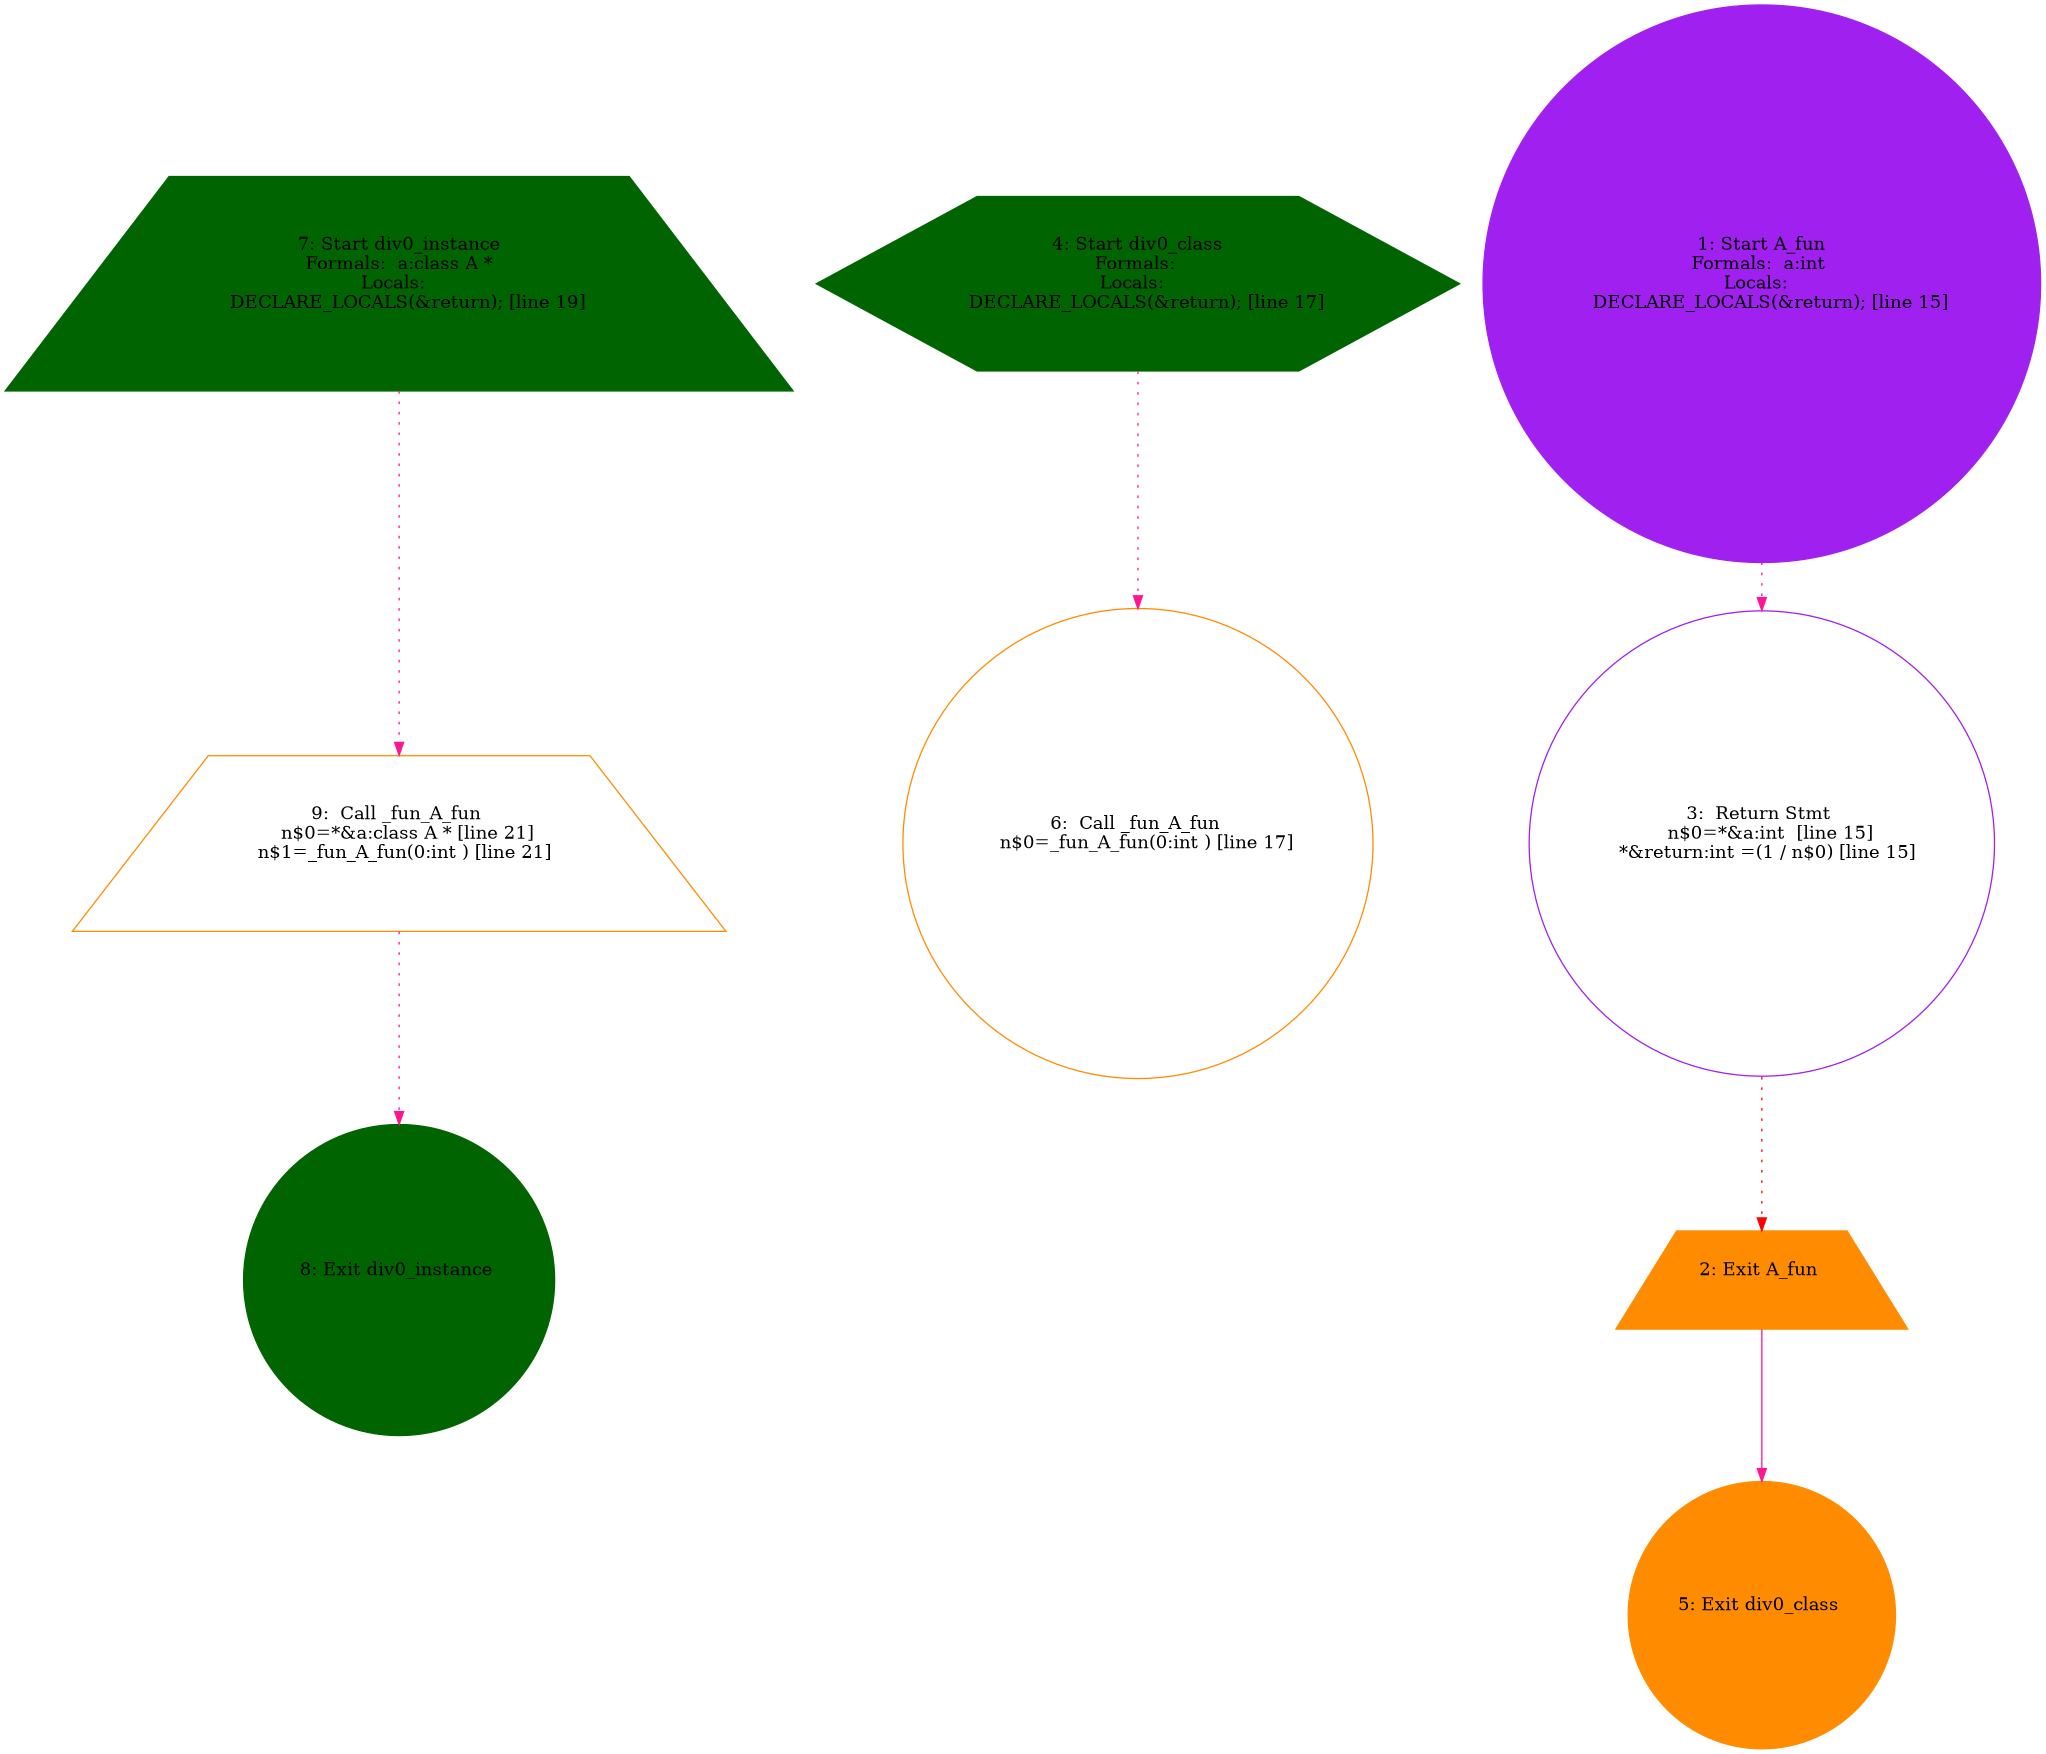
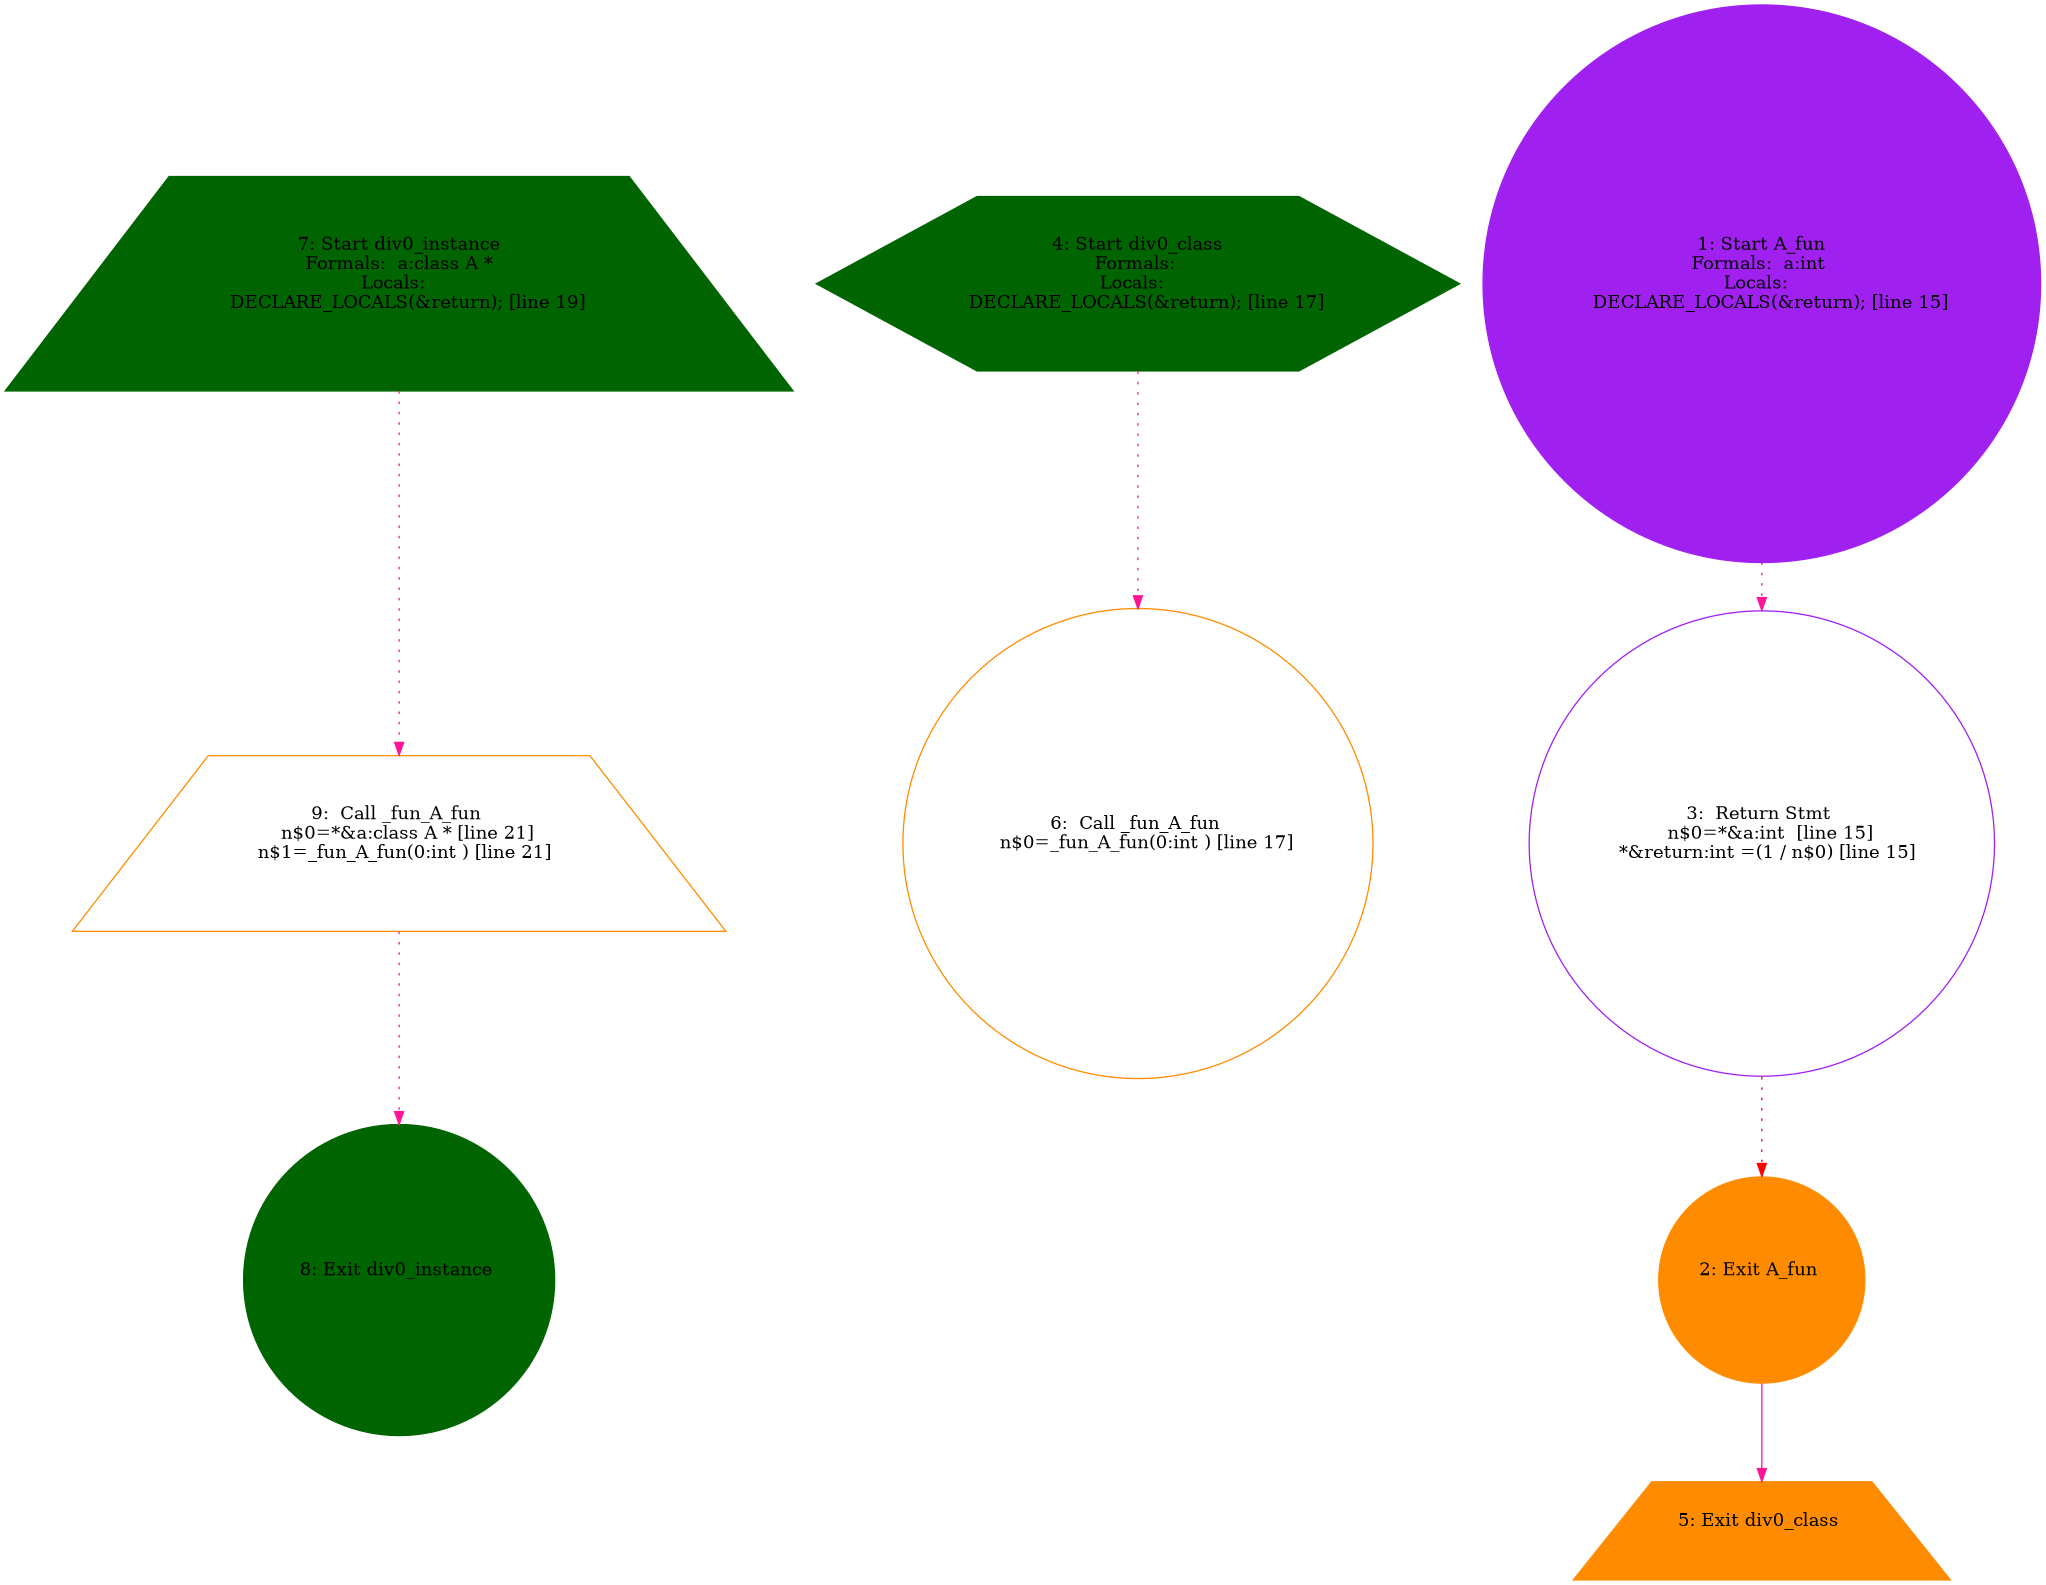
node "2: Exit A_fun": shape trapezium -> circle
node "5: Exit div0_class": shape circle -> trapezium
